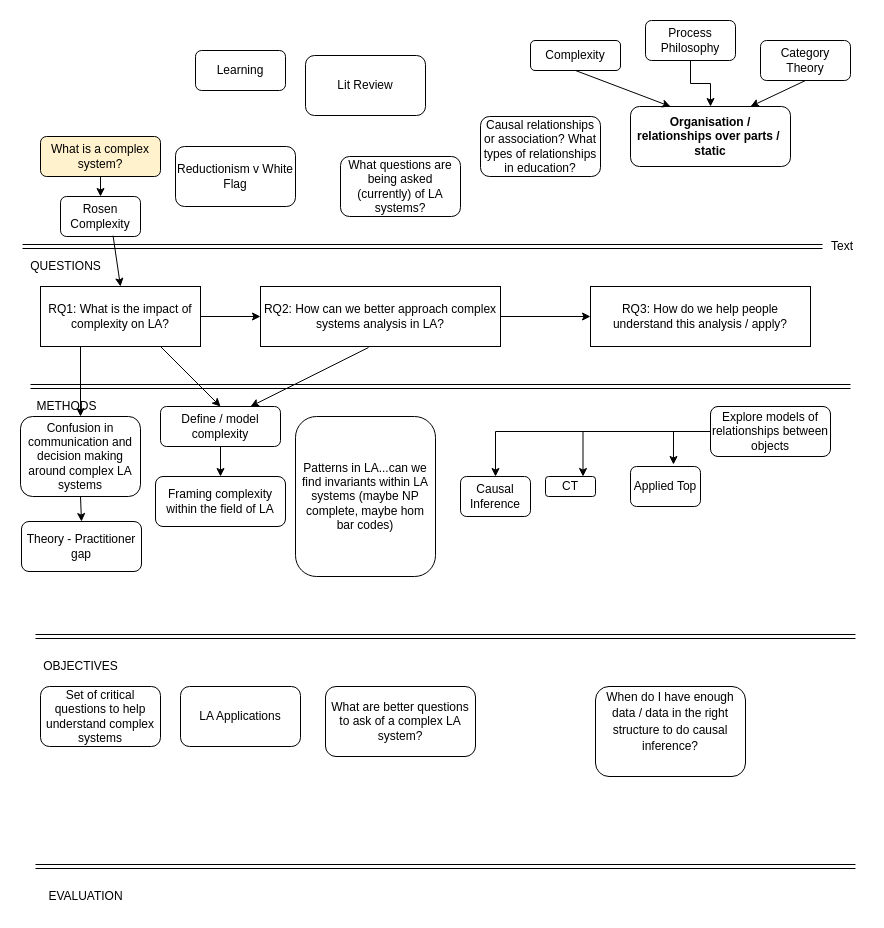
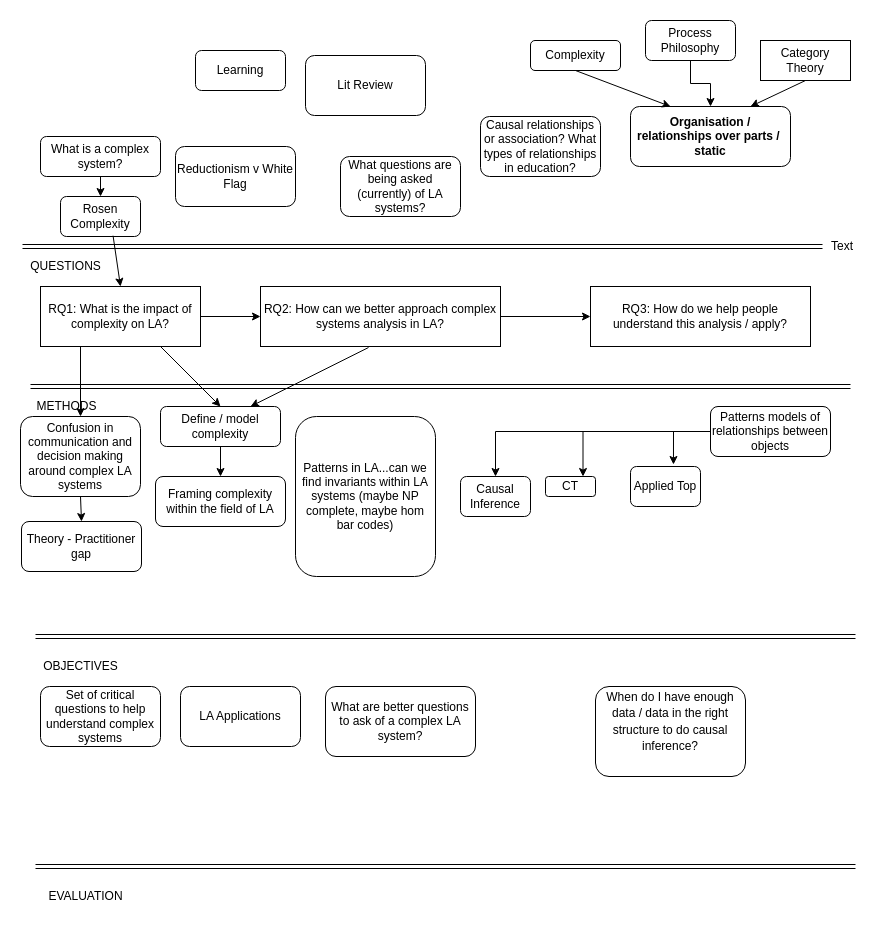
node "Category Theory": shape rounded rectangle -> rectangle
node "What is a complex system?": fillcolor #fff2cc -> #ffffff
node "Explore models of relationships between objects": label "Explore models of relationships between objects" -> "Patterns models of relationships between objects"
